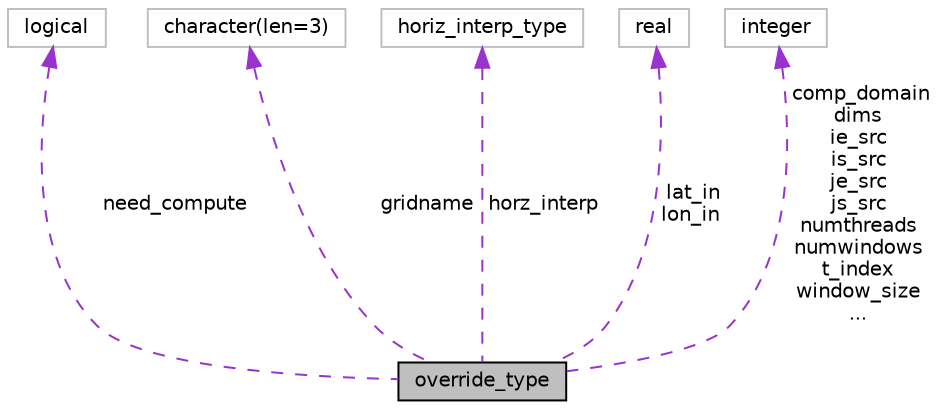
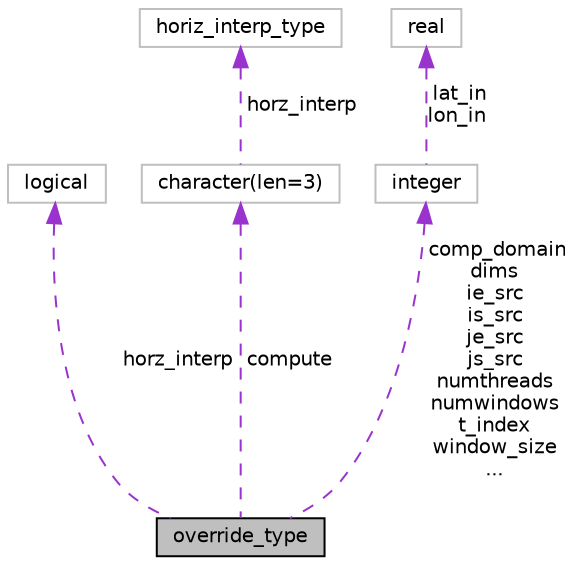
edge "override_type" -> "logical": label " need_compute" -> " horz_interp"
edge "override_type" -> "character(len=3)": label " gridname" -> " compute"
edge "override_type" -> "horiz_interp_type": now "character(len=3)" -> "horiz_interp_type"
edge "override_type" -> "real": now "integer" -> "real"
